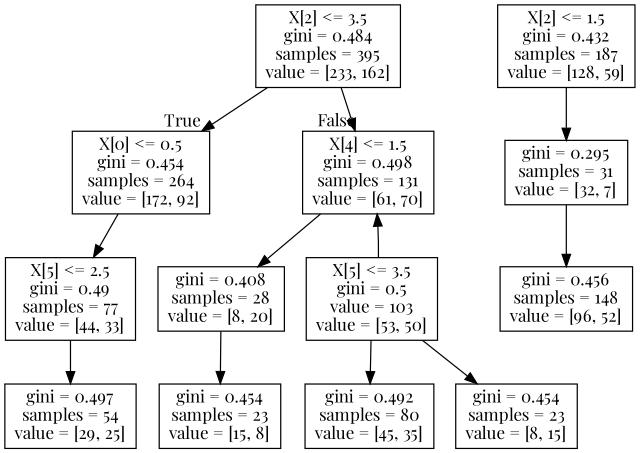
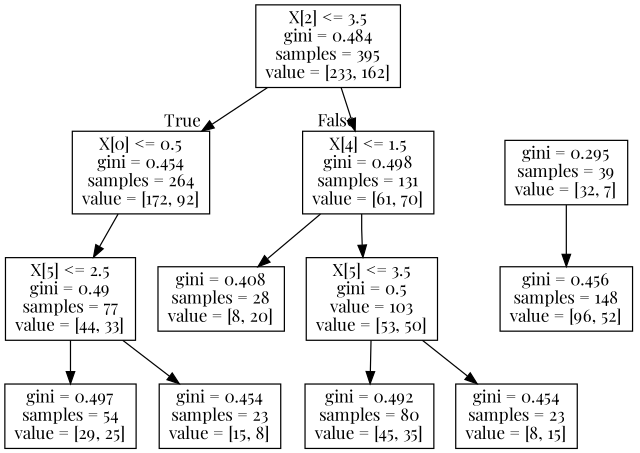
node "X[2] <= 1.5 gini = 0.432 samples = 187 value = [128, 59]": removed
node "gini = 0.295 samples = 31 value = [32, 7]": label "gini = 0.295 samples = 31 value = [32, 7]" -> "gini = 0.295 samples = 39 value = [32, 7]"
edge "X[5] <= 3.5 gini = 0.5 value = 103 value = [53, 50]" -> "X[4] <= 1.5 gini = 0.498 samples = 131 value = [61, 70]": reversed
edge "gini = 0.408 samples = 28 value = [8, 20]" -> "gini = 0.454 samples = 23 value = [15, 8]": now "X[5] <= 2.5 gini = 0.49 samples = 77 value = [44, 33]" -> "gini = 0.454 samples = 23 value = [15, 8]"
